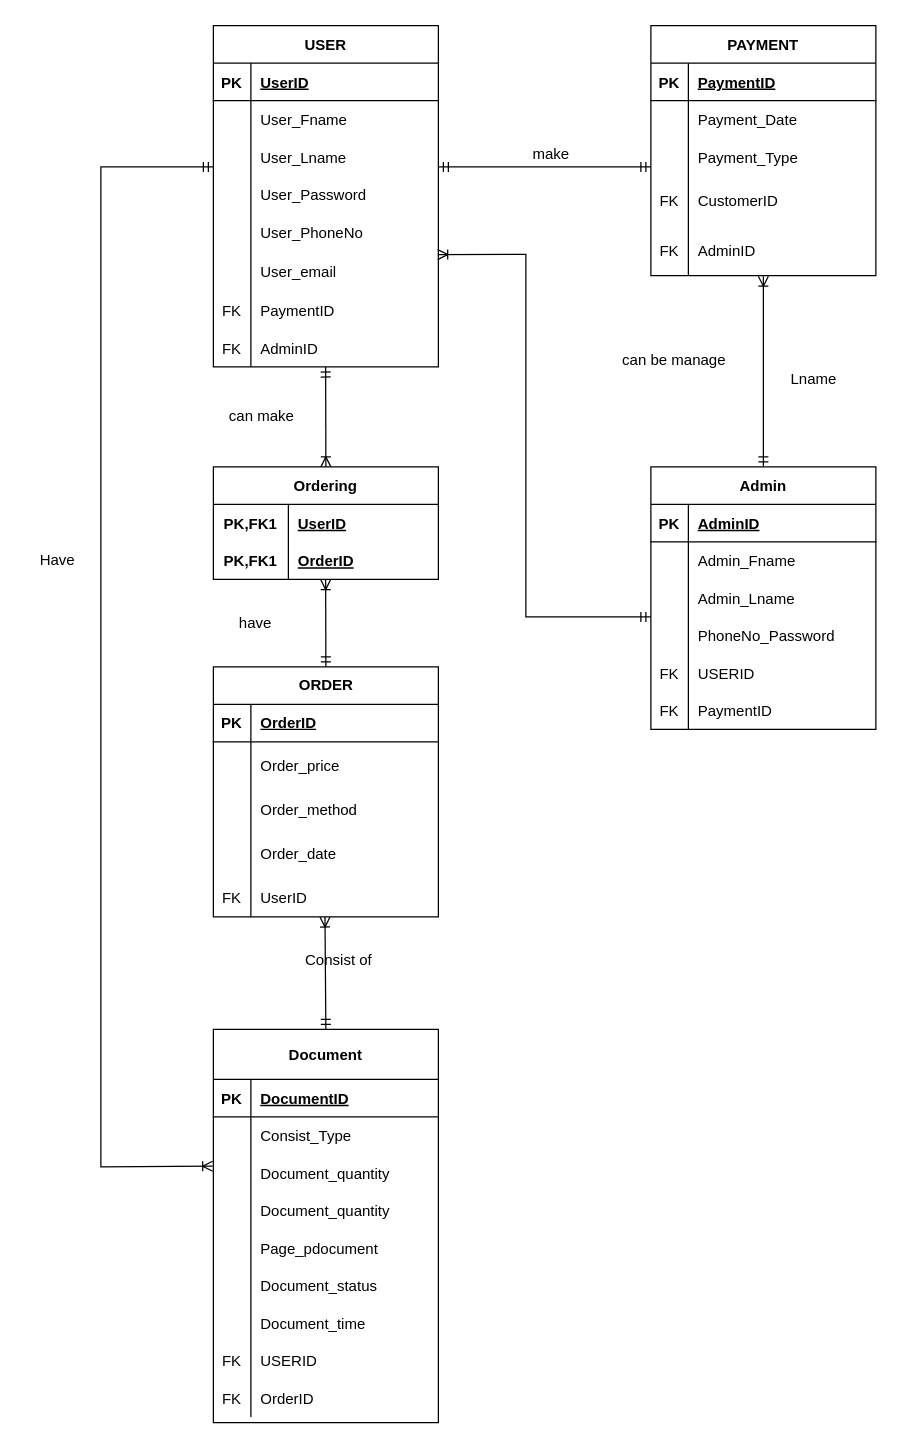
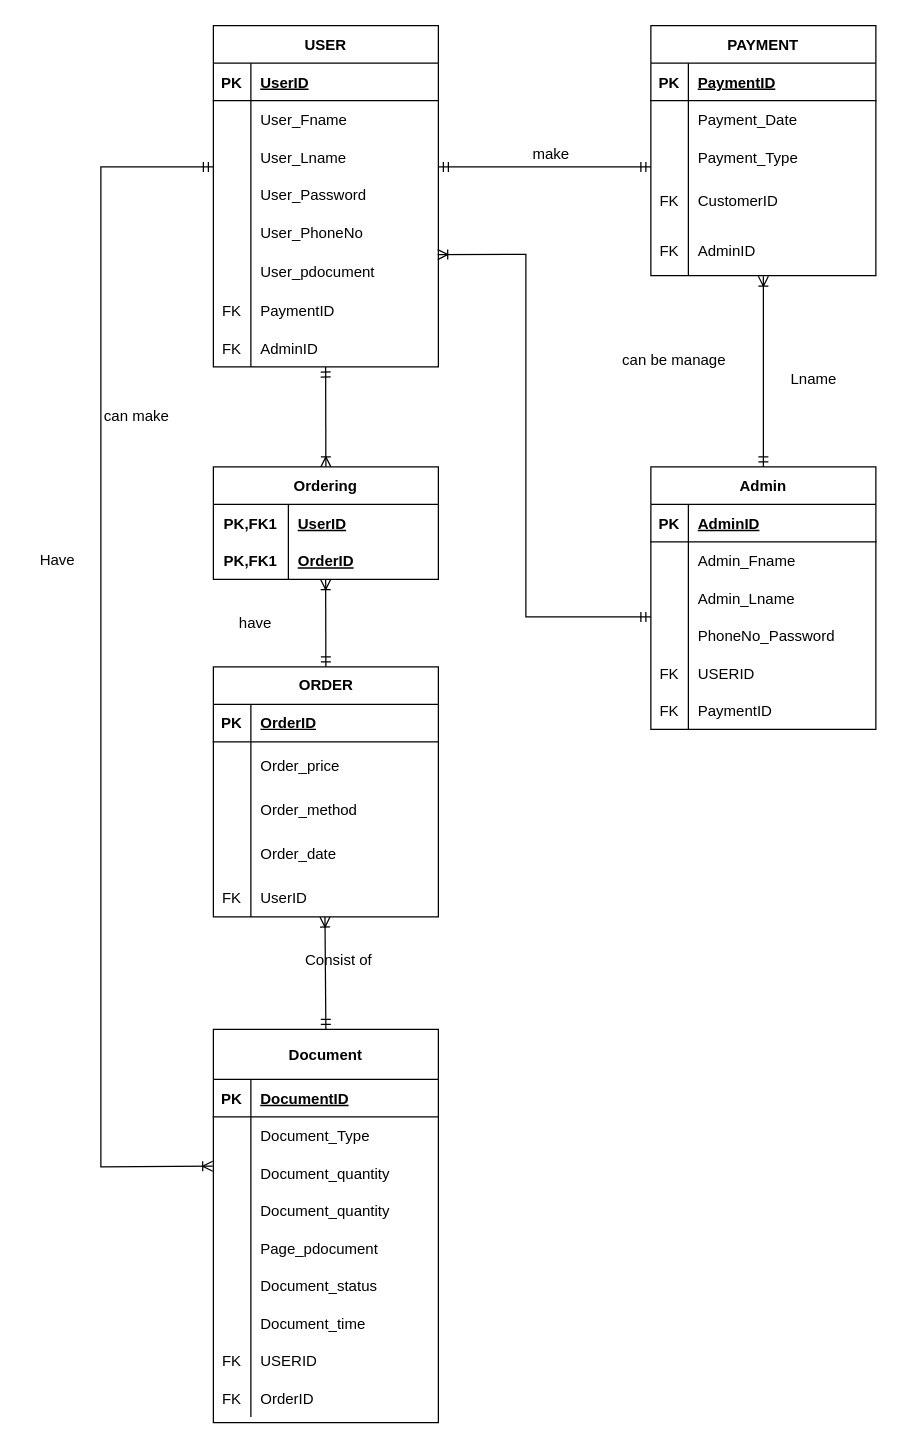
node "User_email": label "User_email" -> "User_pdocument"
node "can make": moved (263, 417) -> (138, 417)
node "Consist_Type": label "Consist_Type" -> "Document_Type"
